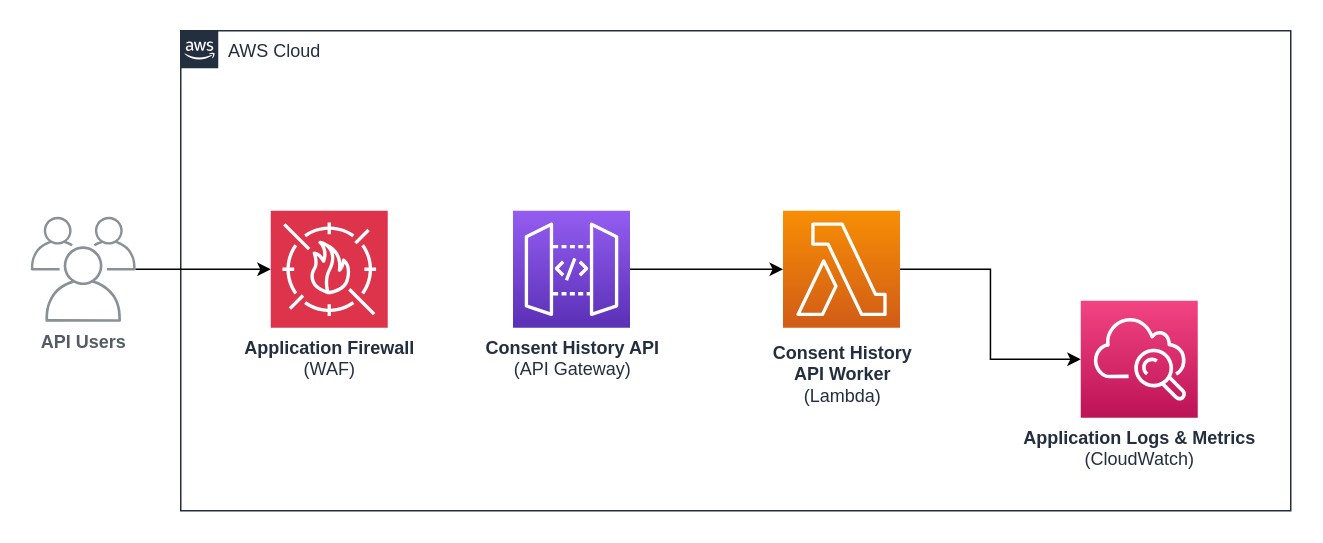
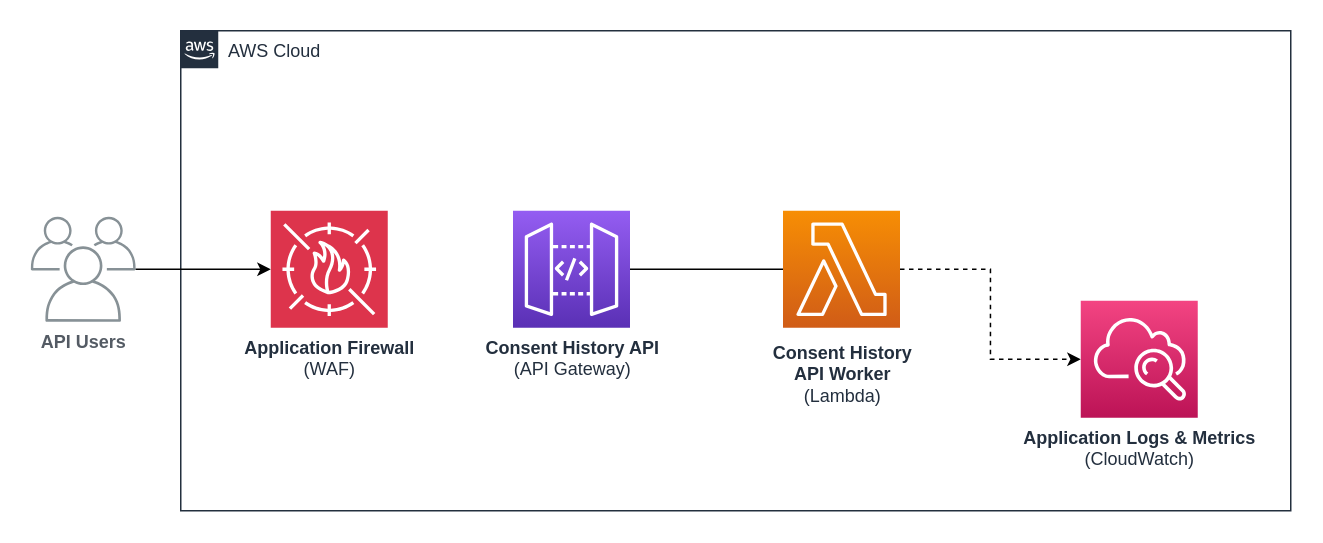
edge "Consent History API (API Gateway)" -> "Consent History API Worker (Lambda)": arrowhead classic -> none
edge "Consent History API Worker (Lambda)" -> "Application Logs & Metrics (CloudWatch)": style solid -> dashed
